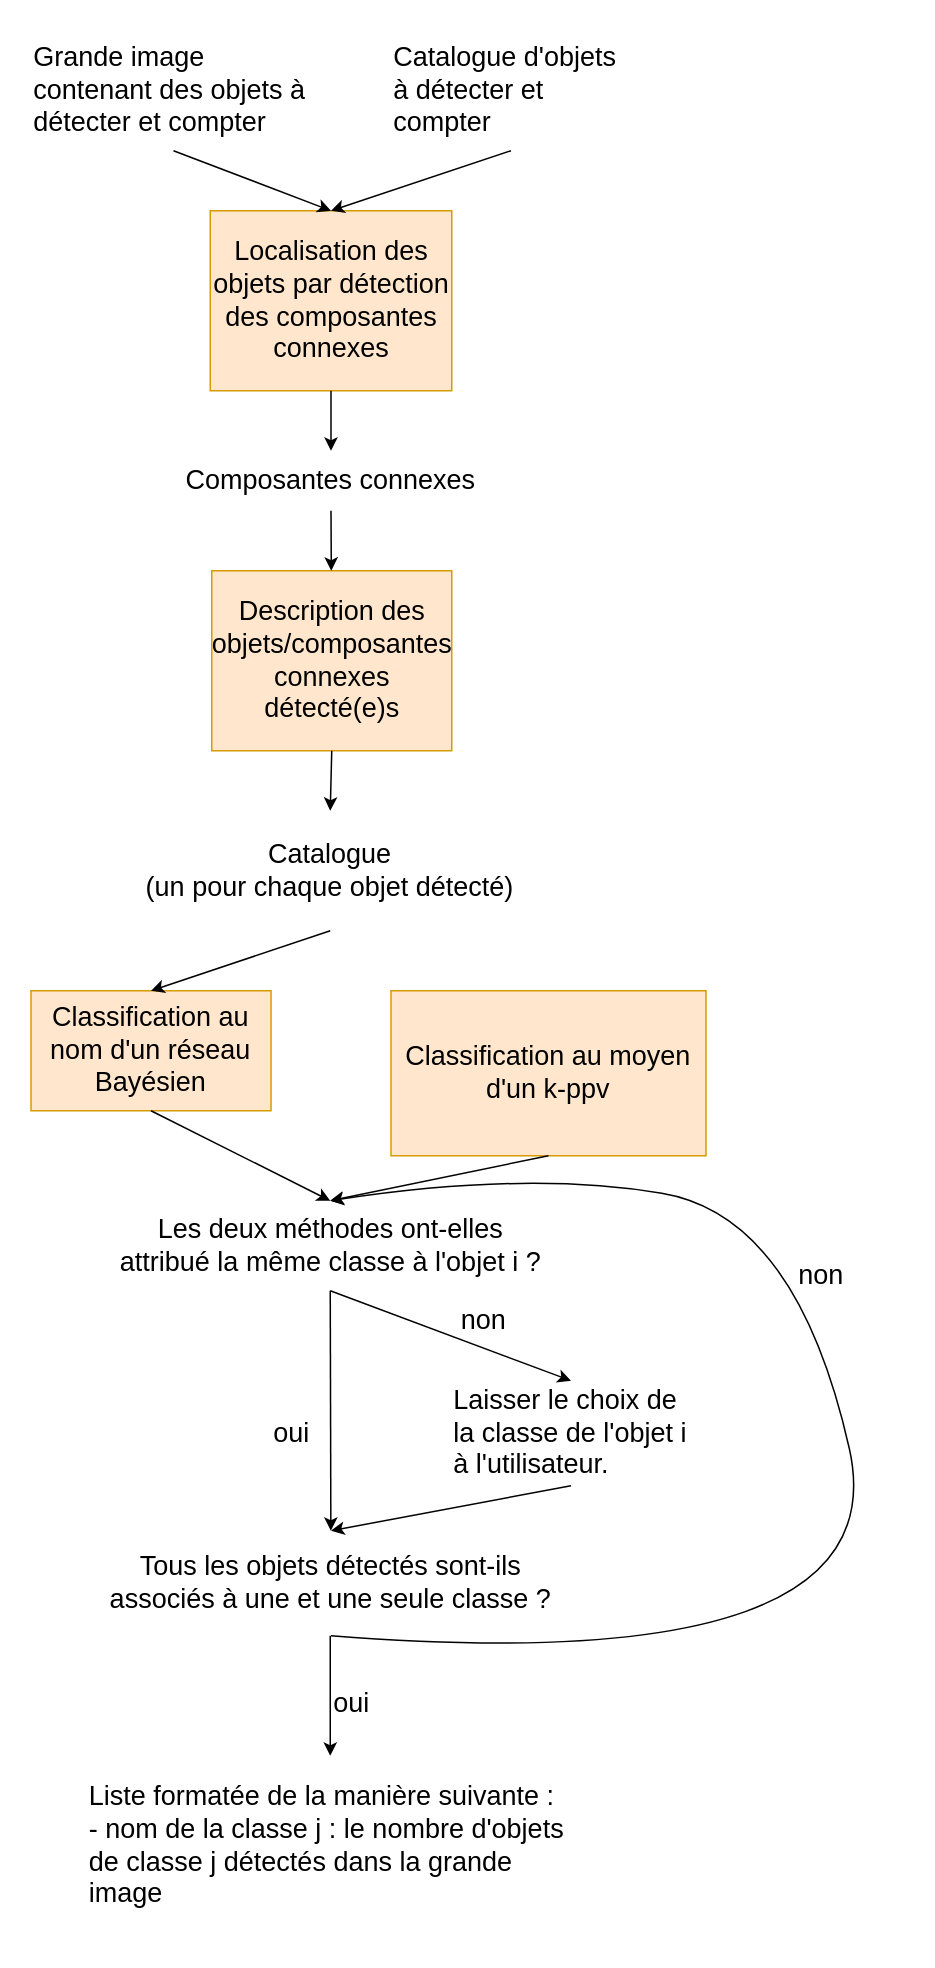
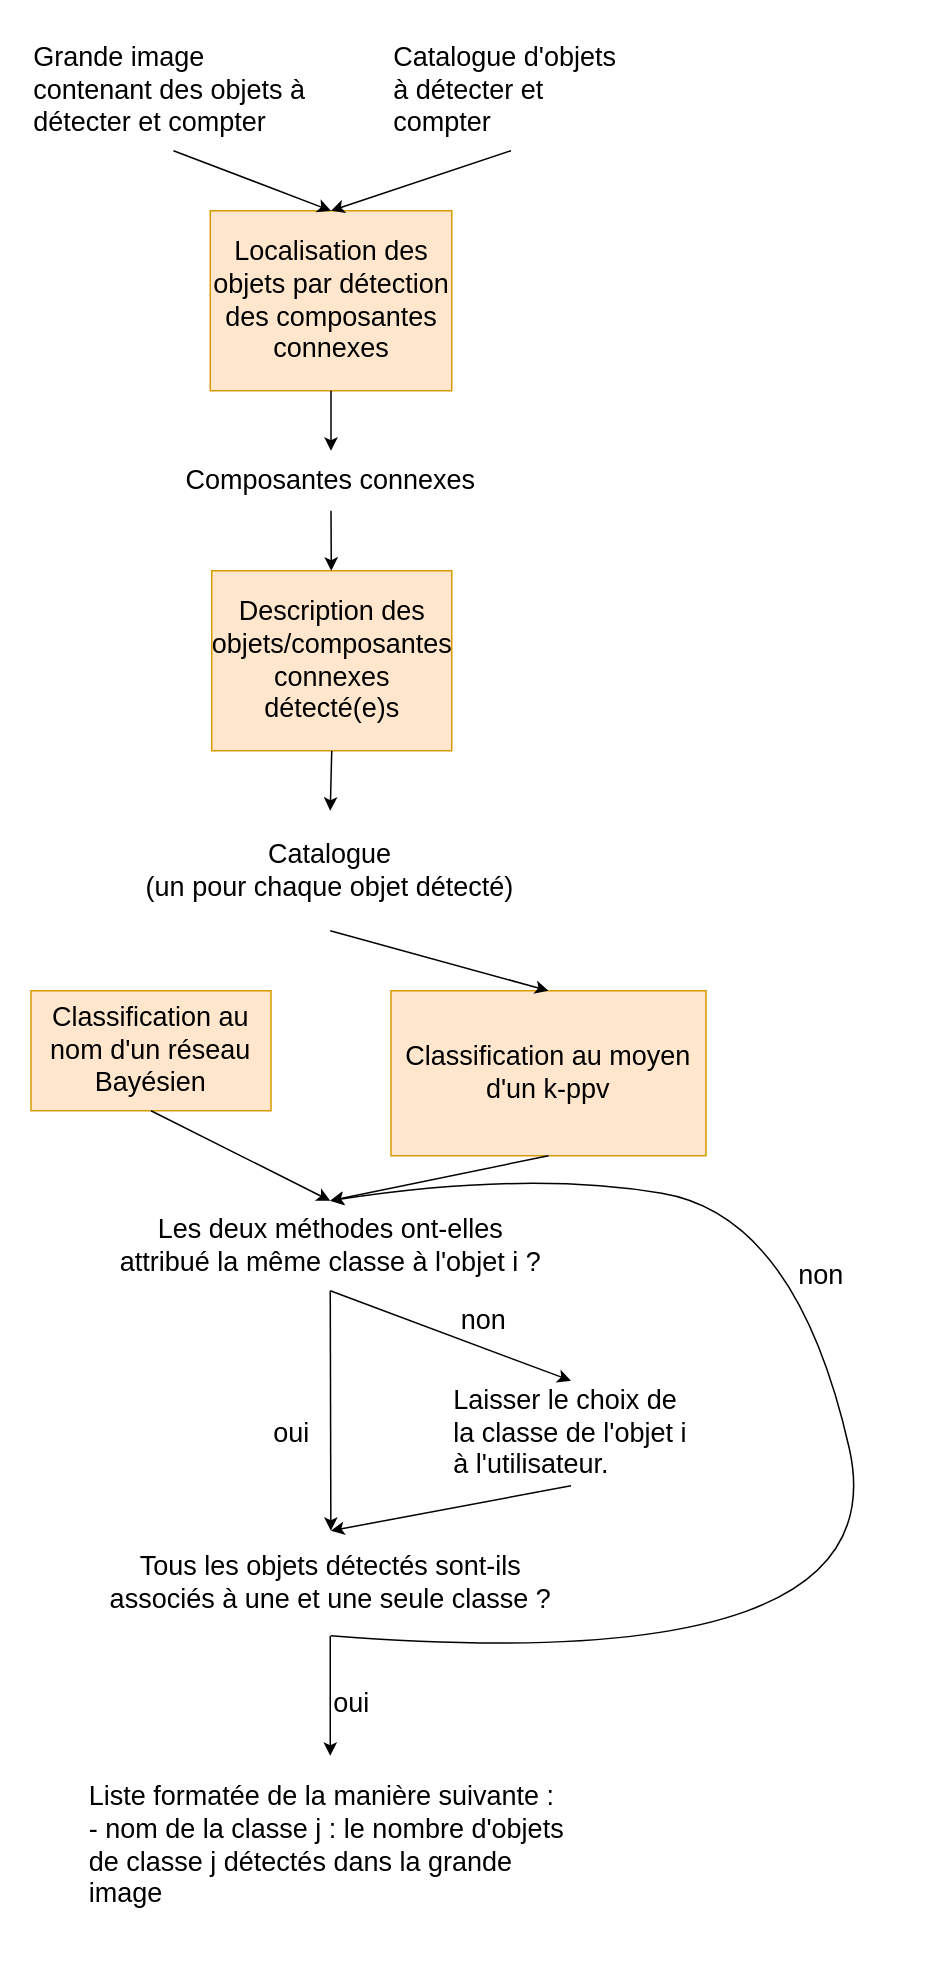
edge "Catalogue (un pour chaque objet détecté)" -> "Classification au nom d'un réseau Bayésien": removed
edge "Catalogue (un pour chaque objet détecté)" -> "Classification au moyen d'un k-ppv": added
